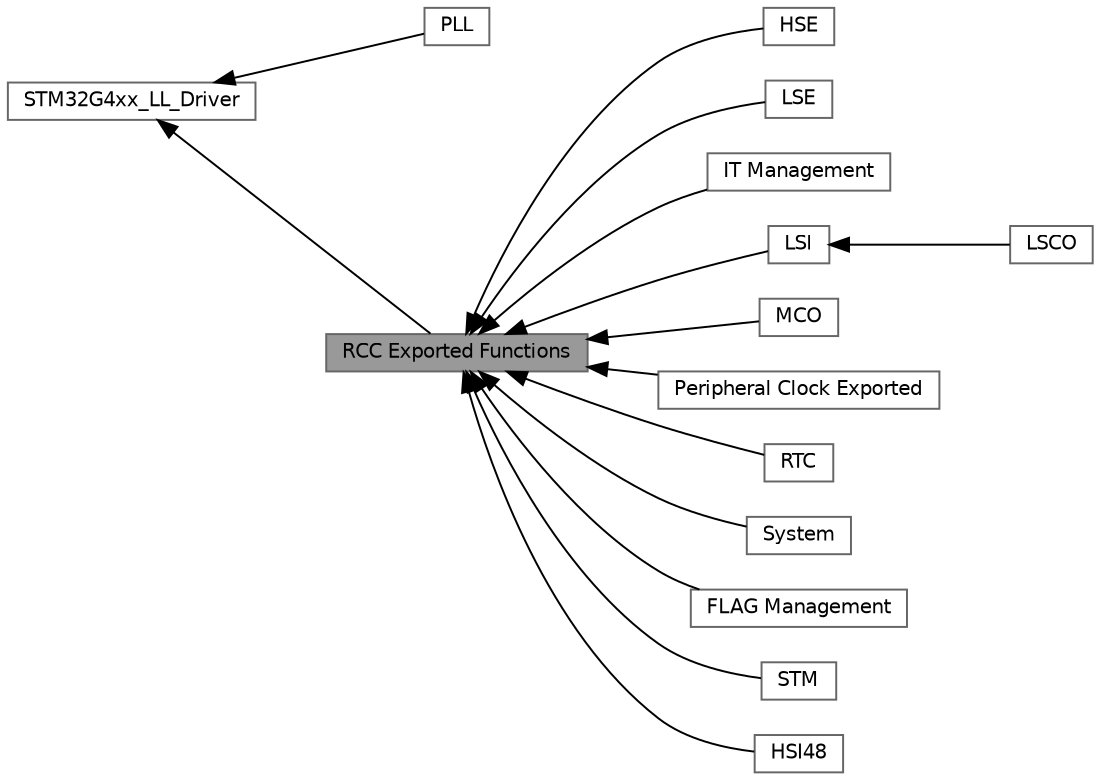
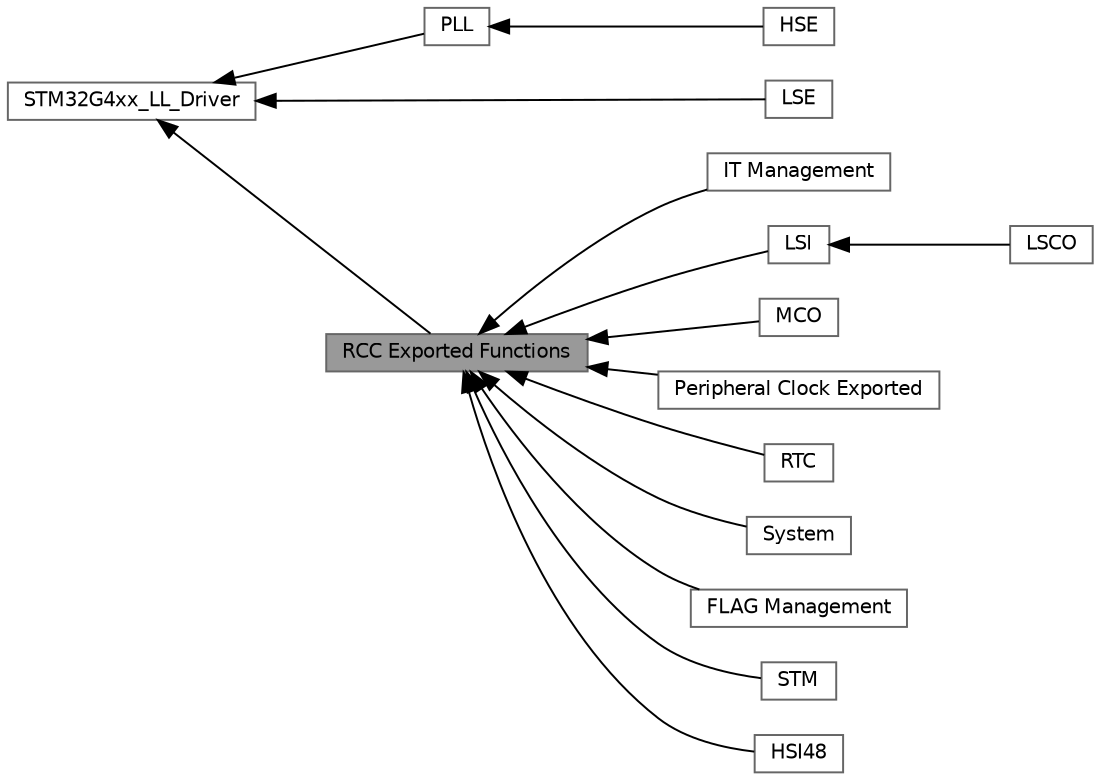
edge "HSE" -> "RCC Exported Functions": now "HSE" -> "PLL"
edge "LSE" -> "RCC Exported Functions": now "LSE" -> "STM32G4xx_LL_Driver"
